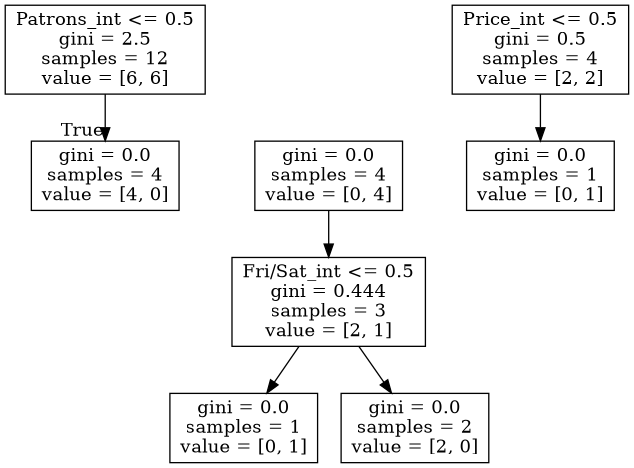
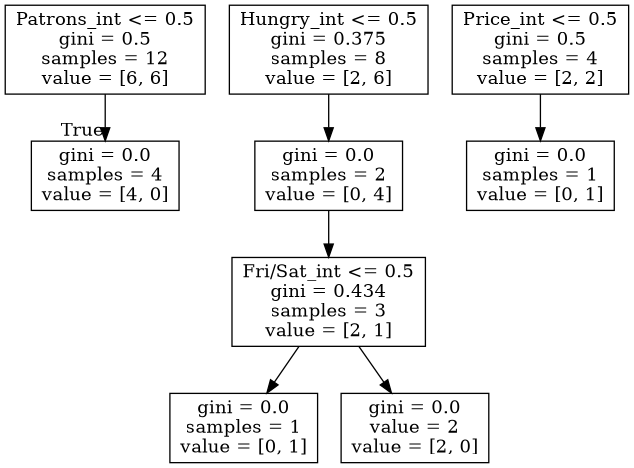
node "Patrons_int <= 0.5 gini = 2.5 samples = 12 value = [6, 6]": label "Patrons_int <= 0.5 gini = 2.5 samples = 12 value = [6, 6]" -> "Patrons_int <= 0.5 gini = 0.5 samples = 12 value = [6, 6]"
node "Hungry_int <= 0.5 gini = 0.375 samples = 8 value = [2, 6]": added
node "gini = 0.0 samples = 4 value = [0, 4]": label "gini = 0.0 samples = 4 value = [0, 4]" -> "gini = 0.0 samples = 2 value = [0, 4]"
node "Fri/Sat_int <= 0.5 gini = 0.444 samples = 3 value = [2, 1]": label "Fri/Sat_int <= 0.5 gini = 0.444 samples = 3 value = [2, 1]" -> "Fri/Sat_int <= 0.5 gini = 0.434 samples = 3 value = [2, 1]"
node "gini = 0.0 samples = 2 value = [2, 0]": label "gini = 0.0 samples = 2 value = [2, 0]" -> "gini = 0.0 value = 2 value = [2, 0]"
